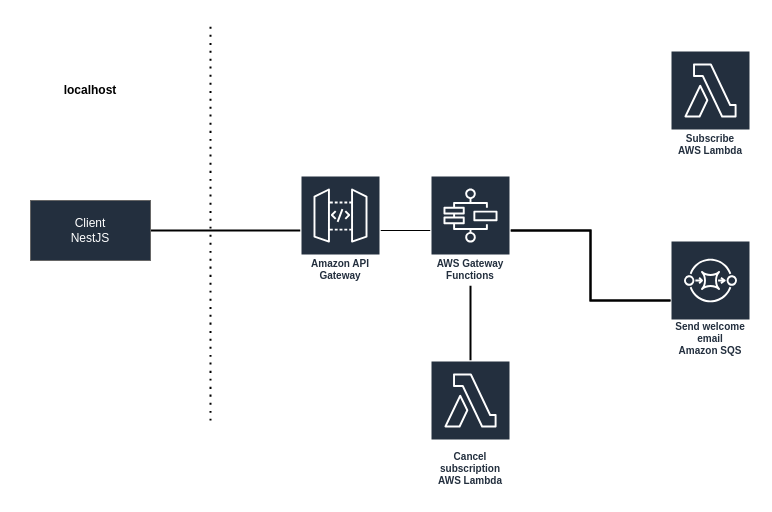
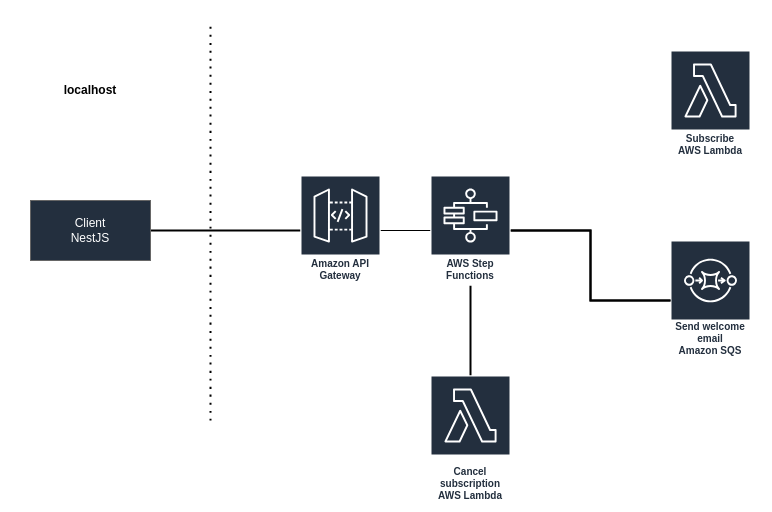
node "AWS Gateway Functions": label "AWS Gateway Functions" -> "AWS Step Functions"
node "Cancel subscription AWS Lambda": moved (471, 426) -> (471, 441)
